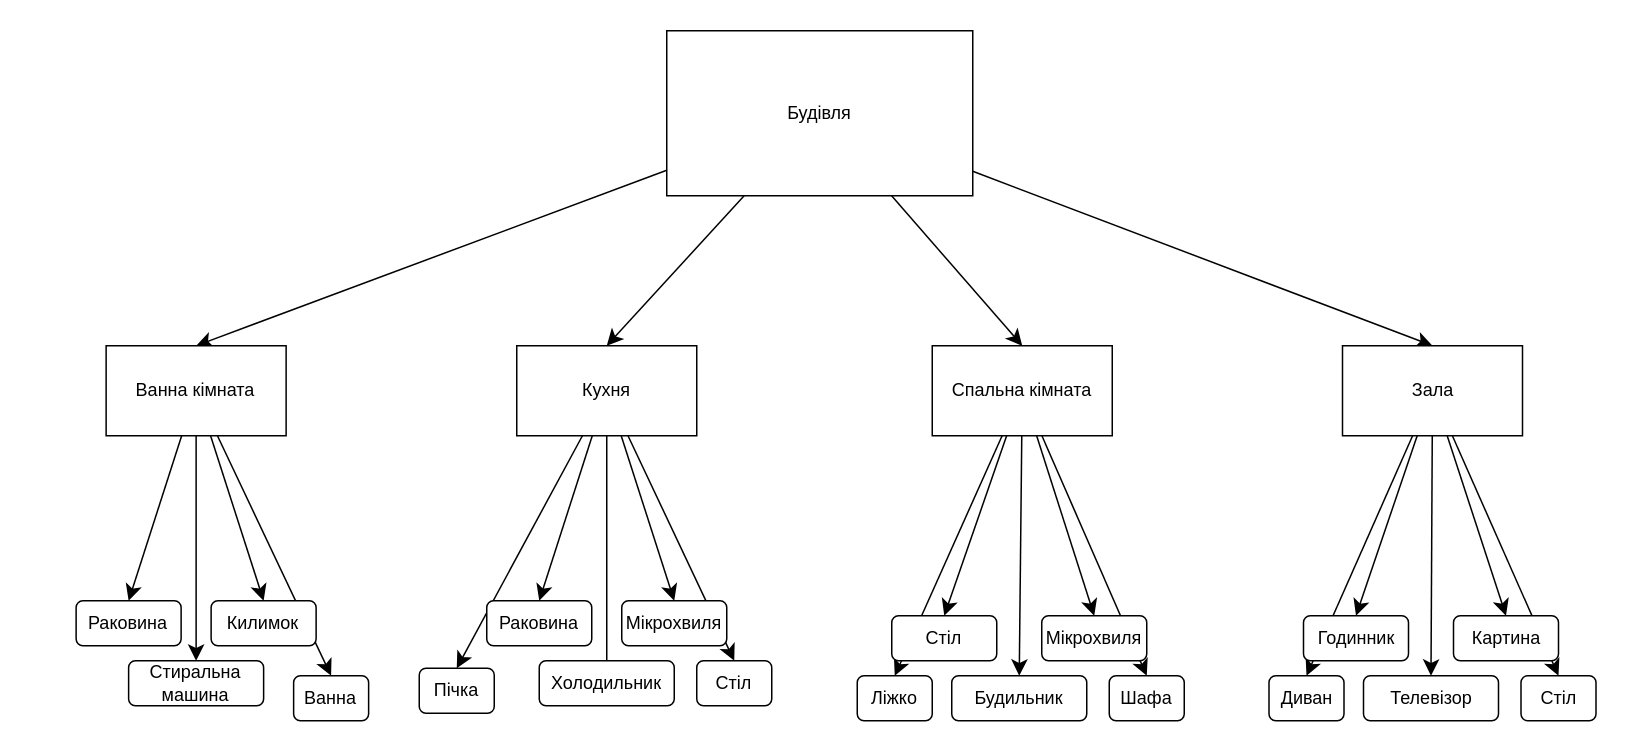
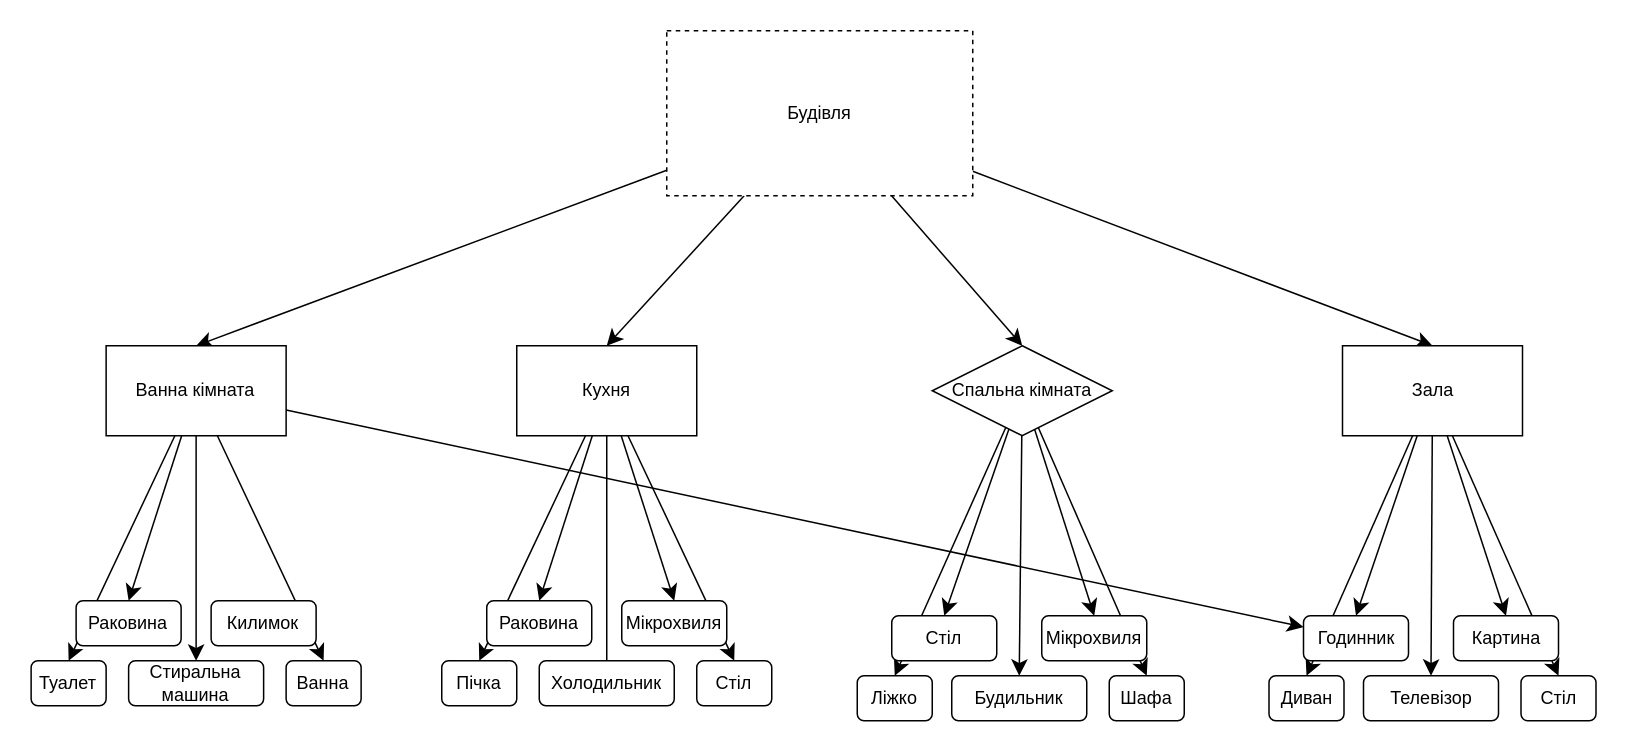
node "Будівля": style solid -> dashed
node "Спальна кімната": shape rectangle -> diamond
edge "Ванна кімната" -> "Килимок": now "Ванна кімната" -> "Годинник"
edge "Ванна кімната" -> "Туалет": added
node "Туалет": added
node "Пічка": moved (457, 691) -> (479, 683)
node "Ванна": moved (331, 698) -> (324, 683)
